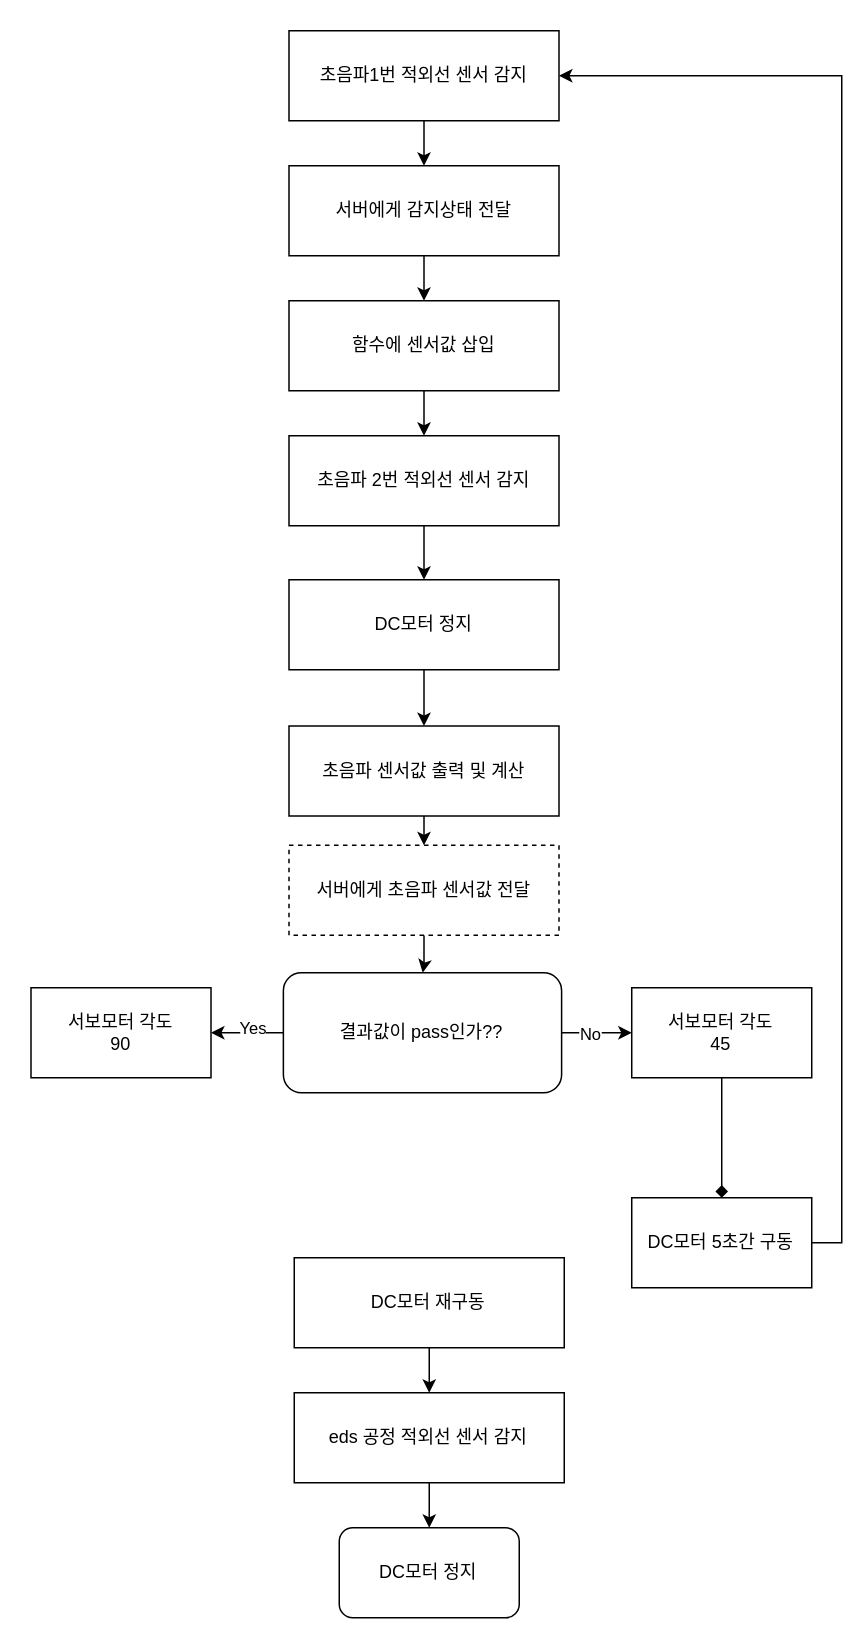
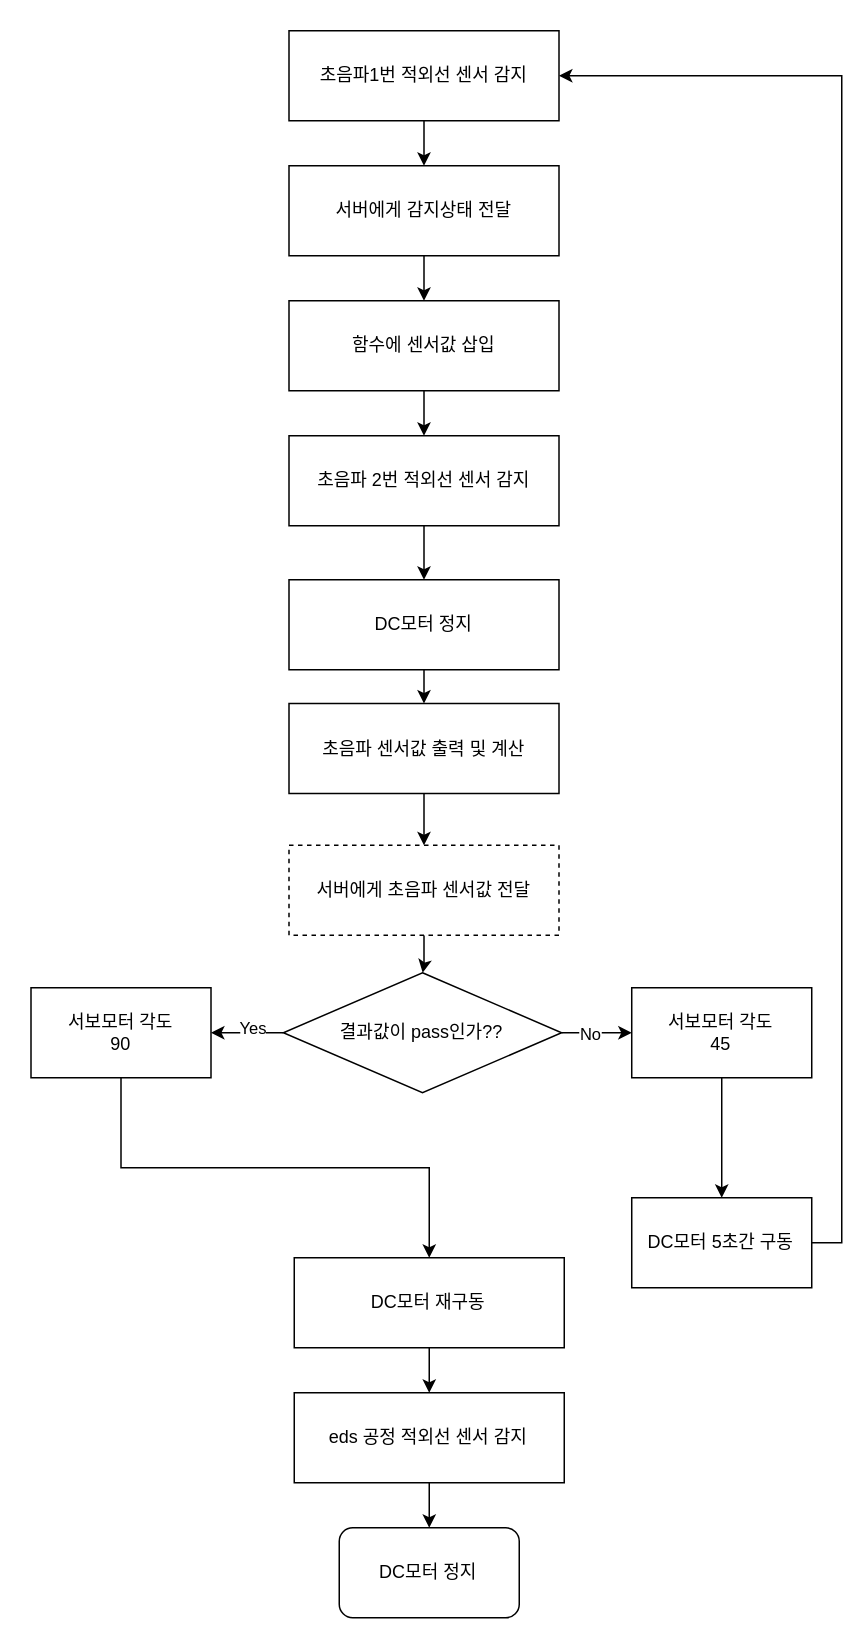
node "초음파 센서값 출력 및 계산": moved (424, 771) -> (424, 749)
node "결과값이 pass인가??": shape rounded rectangle -> diamond
edge "서보모터 각도 90" -> "DC모터 재구동": added
edge "서보모터 각도 45" -> "DC모터 5초간 구동": arrowhead diamond -> classic
